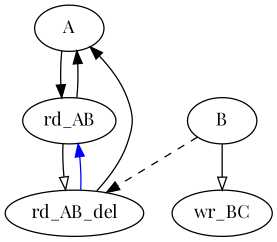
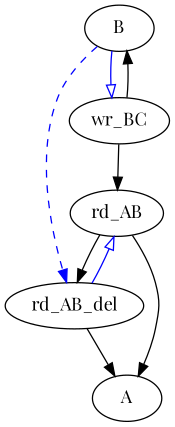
edge "A" -> "rd_AB": now "wr_BC" -> "rd_AB"
edge "wr_BC" -> "B": added
edge "rd_AB" -> "rd_AB_del": arrowhead onormal -> normal
edge "B" -> "rd_AB_del": color black -> blue
edge "B" -> "wr_BC": color black -> blue
edge "rd_AB_del" -> "rd_AB": arrowhead normal -> onormal
